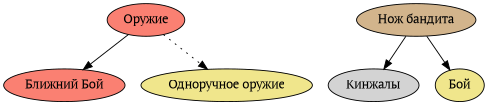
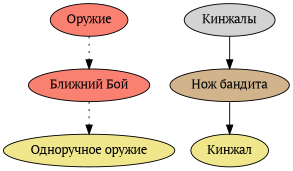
edge "Оружие" -> "Ближний Бой": style solid -> dotted
edge "Оружие" -> "Одноручное оружие": now "Ближний Бой" -> "Одноручное оружие"
edge "Нож бандита" -> "Кинжалы": reversed
node "Бой": label "Бой" -> "Кинжал"
